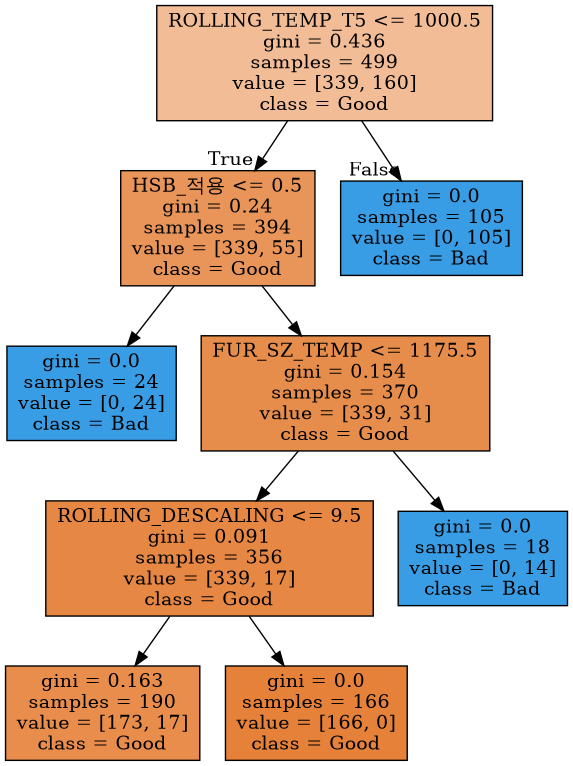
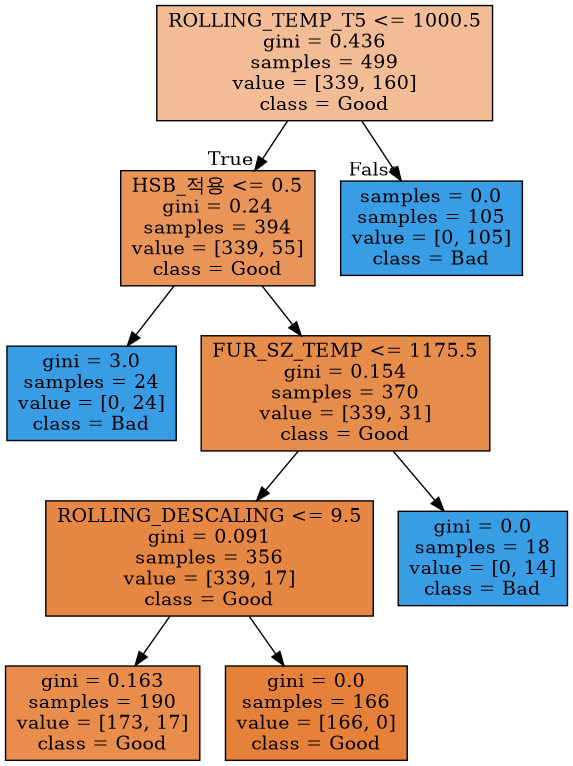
node "gini = 0.0 samples = 105 value = [0, 105] class = Bad": label "gini = 0.0 samples = 105 value = [0, 105] class = Bad" -> "samples = 0.0 samples = 105 value = [0, 105] class = Bad"
node "gini = 0.0 samples = 24 value = [0, 24] class = Bad": label "gini = 0.0 samples = 24 value = [0, 24] class = Bad" -> "gini = 3.0 samples = 24 value = [0, 24] class = Bad"
